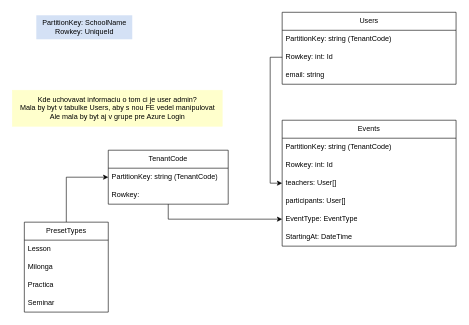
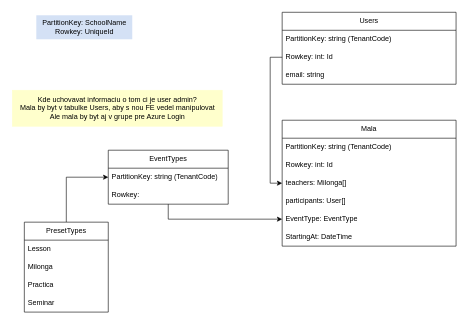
node "Events": label "Events" -> "Mala"
node "TenantCode": label "TenantCode" -> "EventTypes"
node "teachers: User[]": label "teachers: User[]" -> "teachers: Milonga[]"
